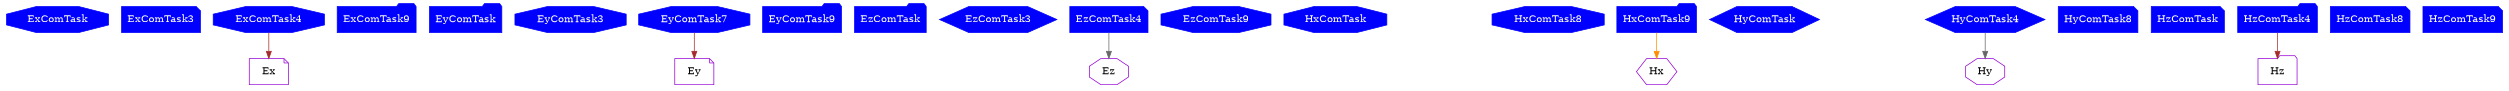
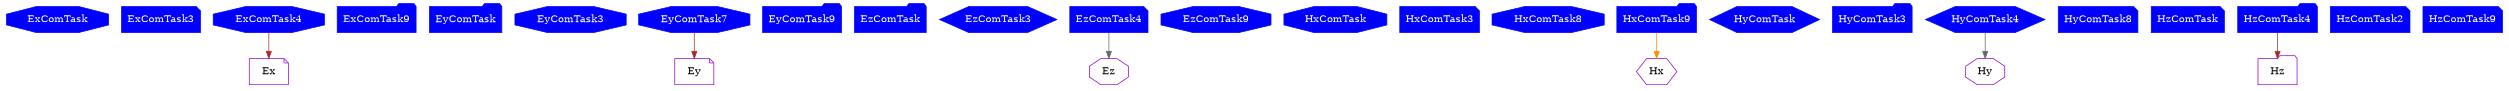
node "HxComTask3": added
node "HyComTask3": added
node "HzComTask8": label "HzComTask8" -> "HzComTask2"
